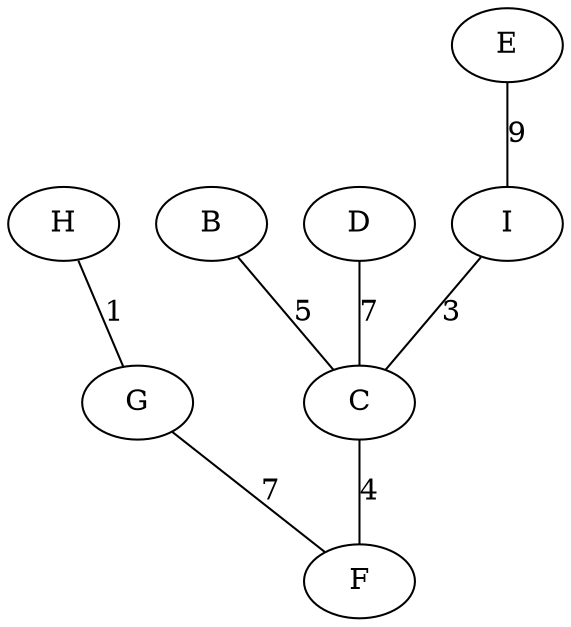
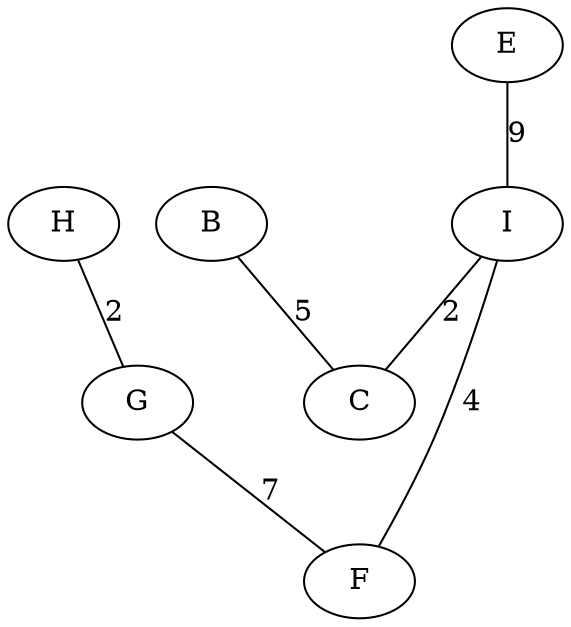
node "D": removed
edge "H" -- "G": label "1" -> "2"
edge "I" -- "C": label "3" -> "2"
edge "C" -- "F": now "I" -- "F"
